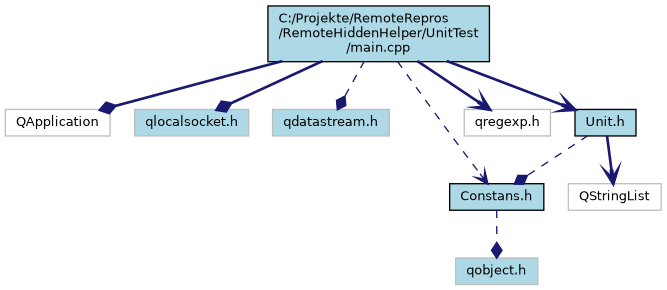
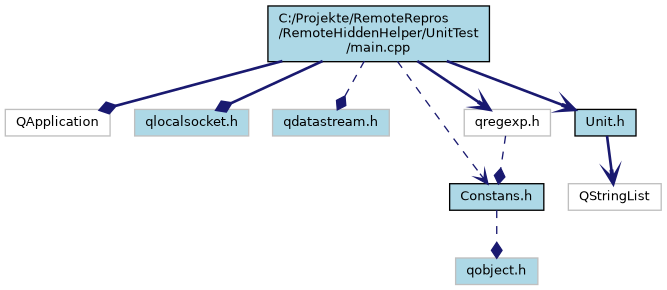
edge "Unit.h" -> "Constans.h": now "qregexp.h" -> "Constans.h"
